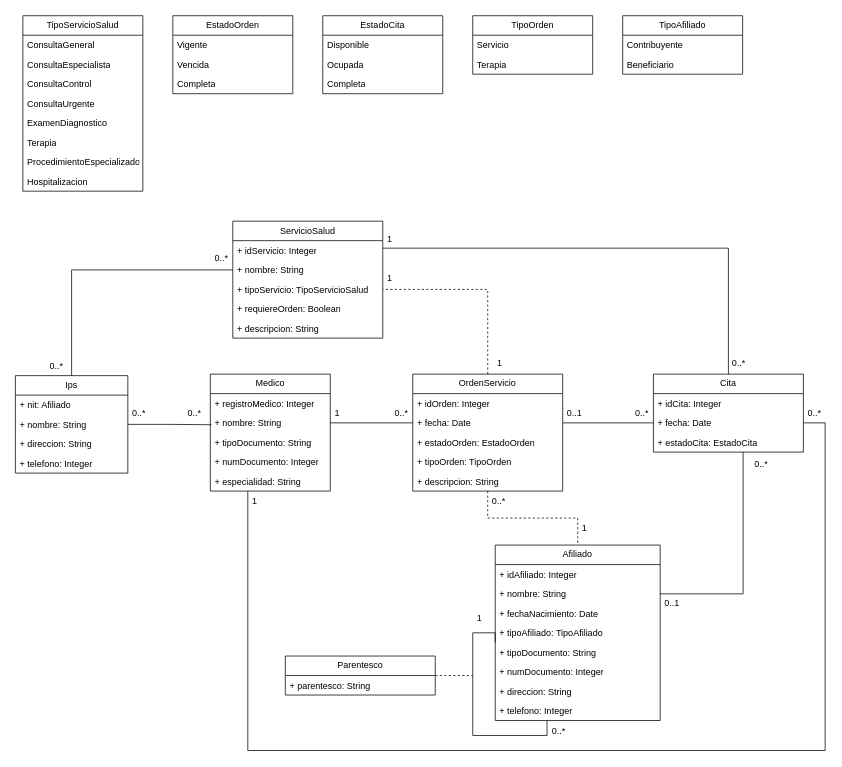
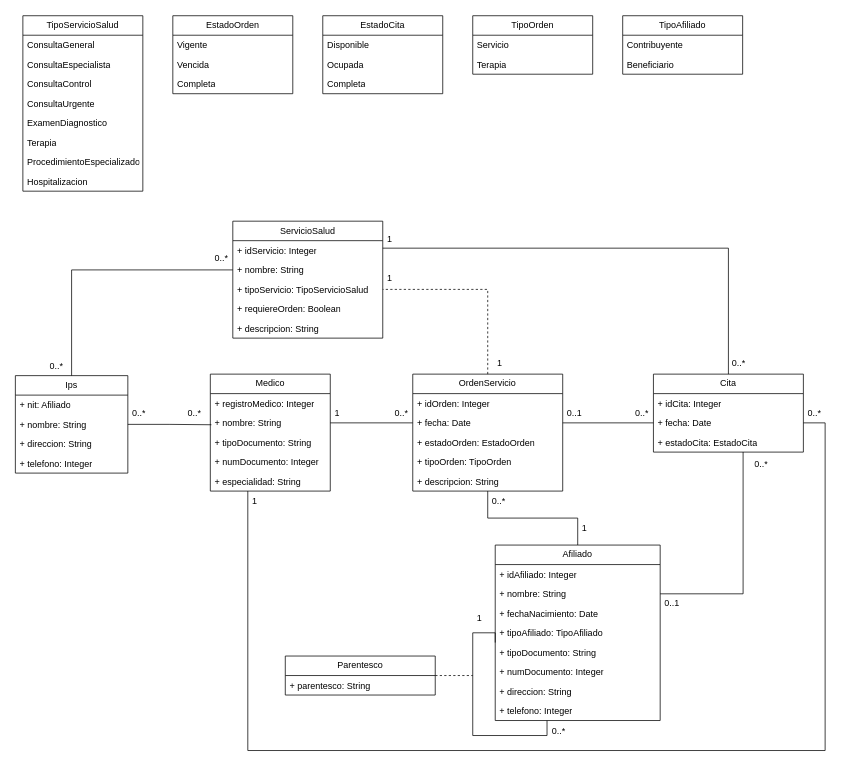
edge "OrdenServicio" -- "Afiliado": style dashed -> solid
